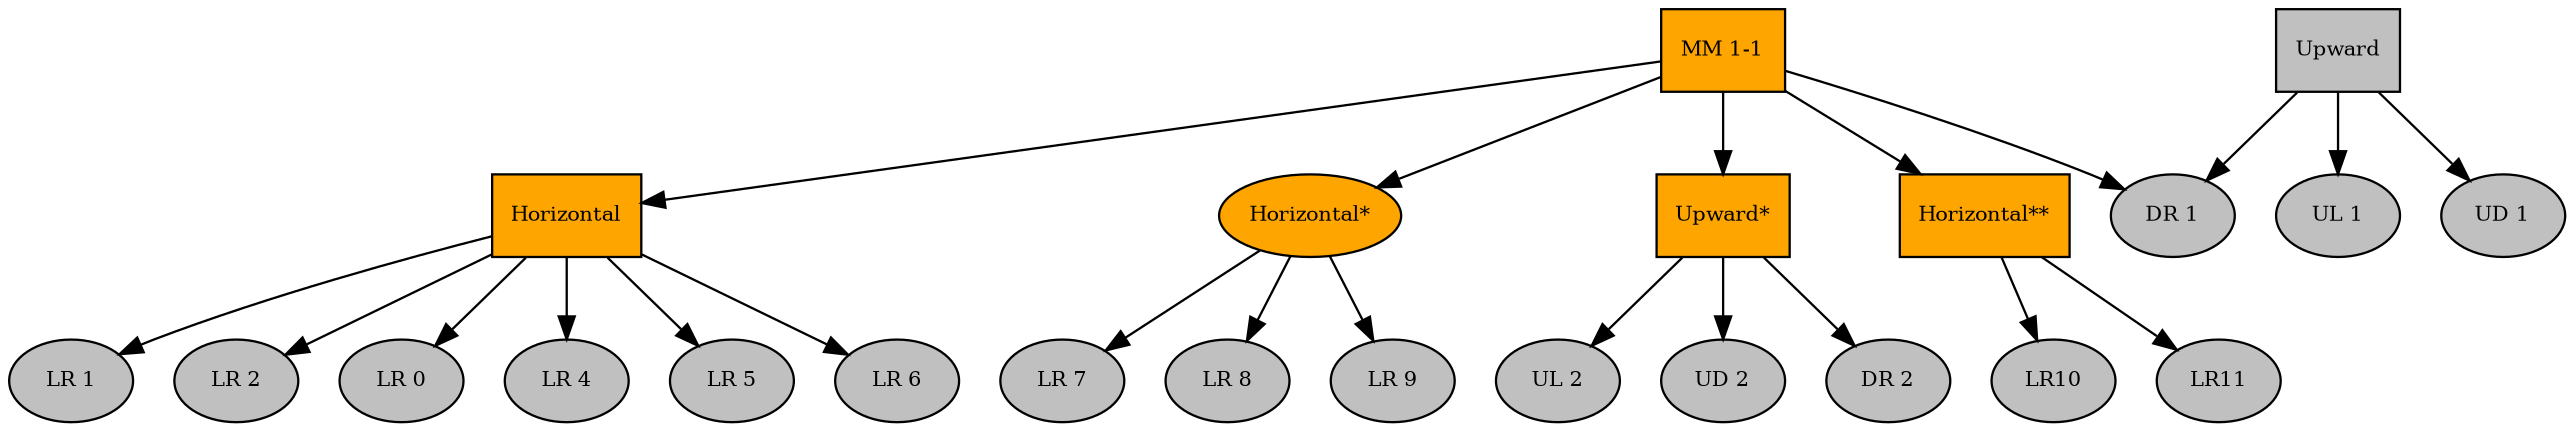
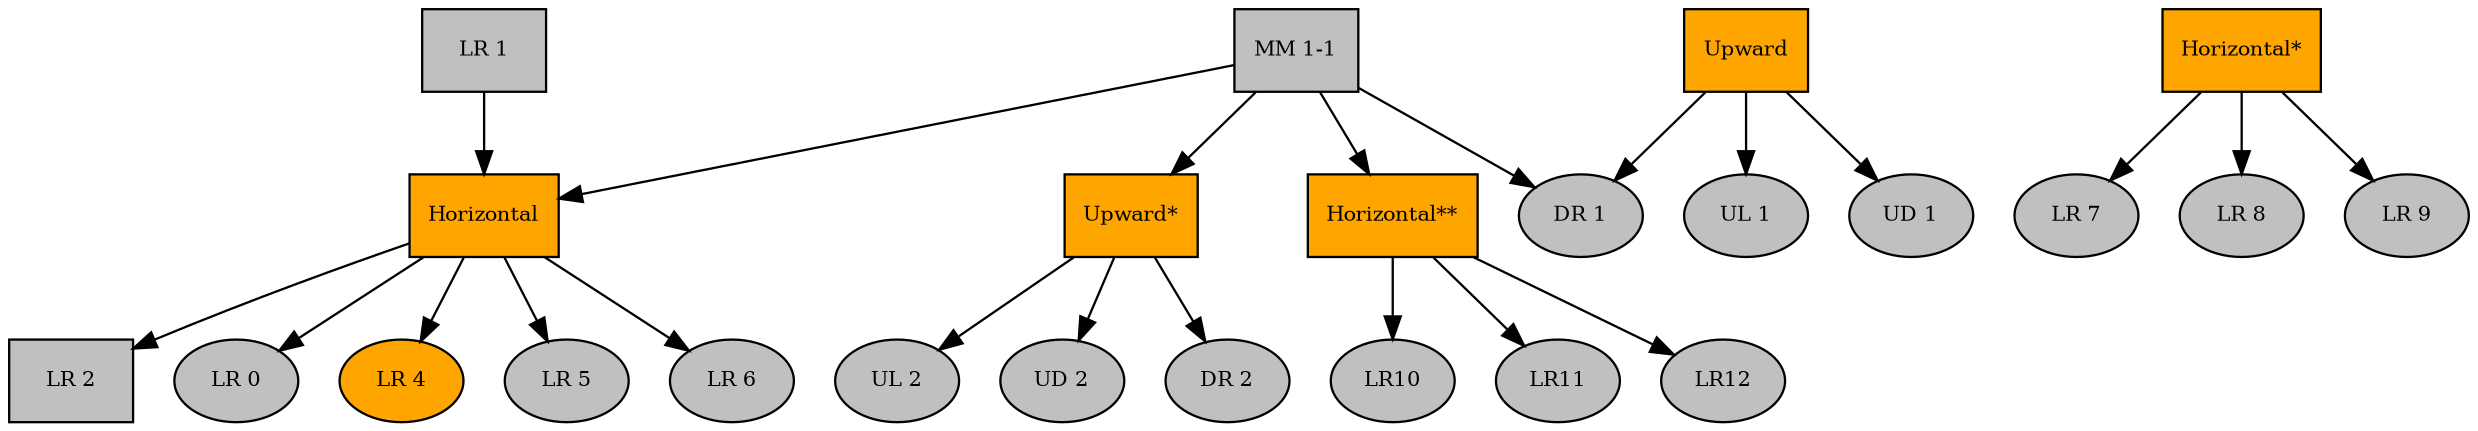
node "MM 1-1": fillcolor orange -> gray
node "Upward": fillcolor gray -> orange
edge "MM 1-1" -> "Horizontal*": removed
node "Horizontal*": shape ellipse -> box
edge "Horizontal" -> "LR 1": reversed
node "LR 1": shape ellipse -> box
node "LR 2": shape ellipse -> box
node "LR 4": fillcolor gray -> orange
node "LR12": added
